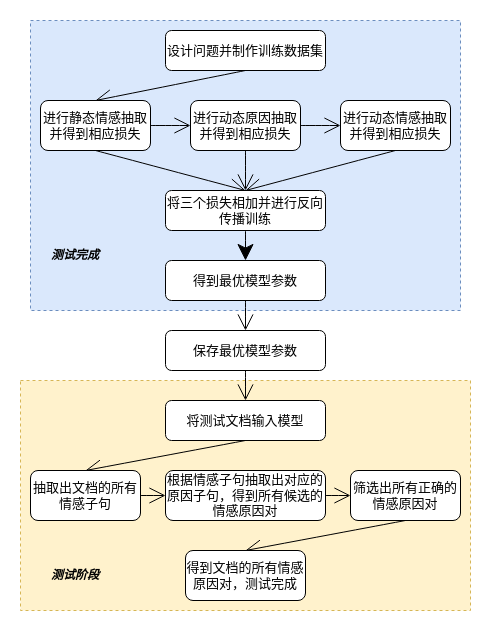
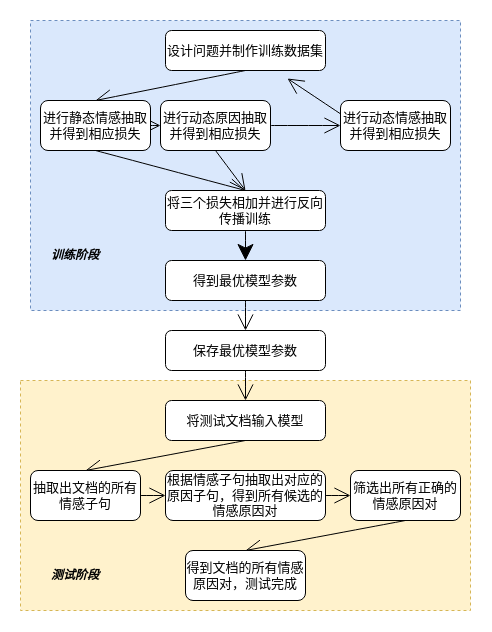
node "进行动态原因抽取并得到相应损失": moved (246, 126) -> (216, 126)
edge "进行动态情感抽取并得到相应损失" -> "将三个损失相加并进行反向传播训练": now "进行动态情感抽取并得到相应损失" -> "设计问题并制作训练数据集"
node "测试完成": label "测试完成" -> "训练阶段"
